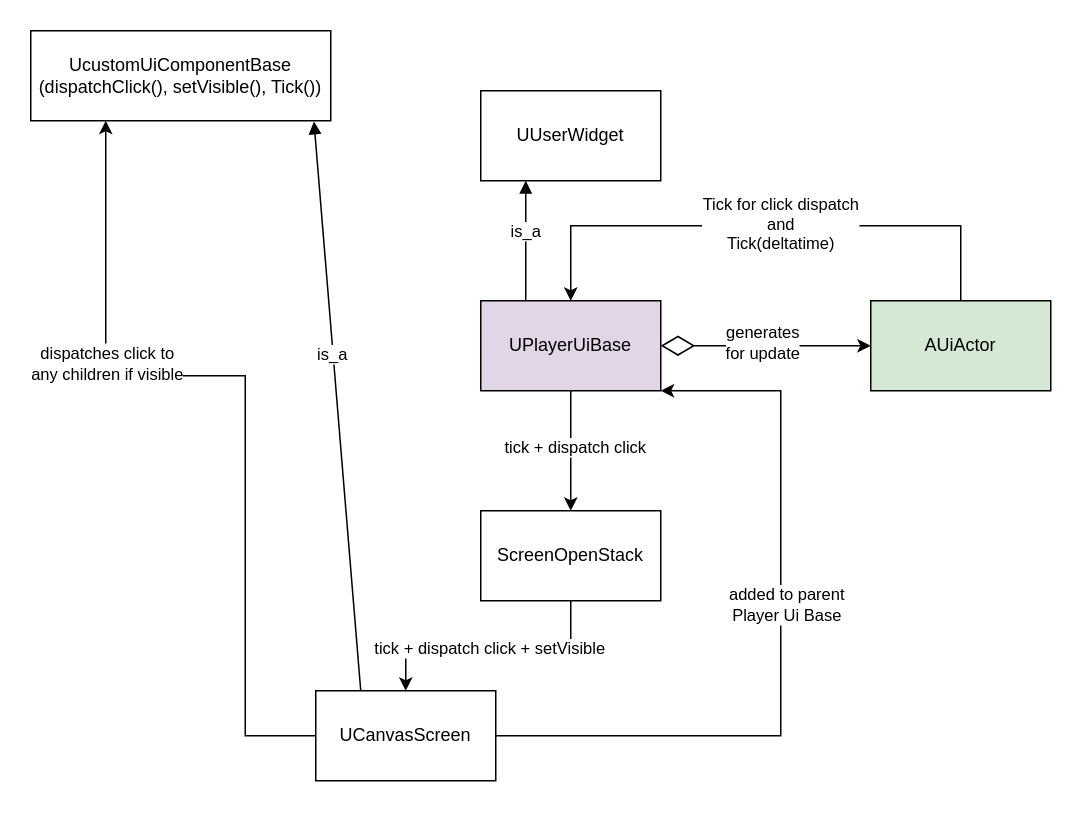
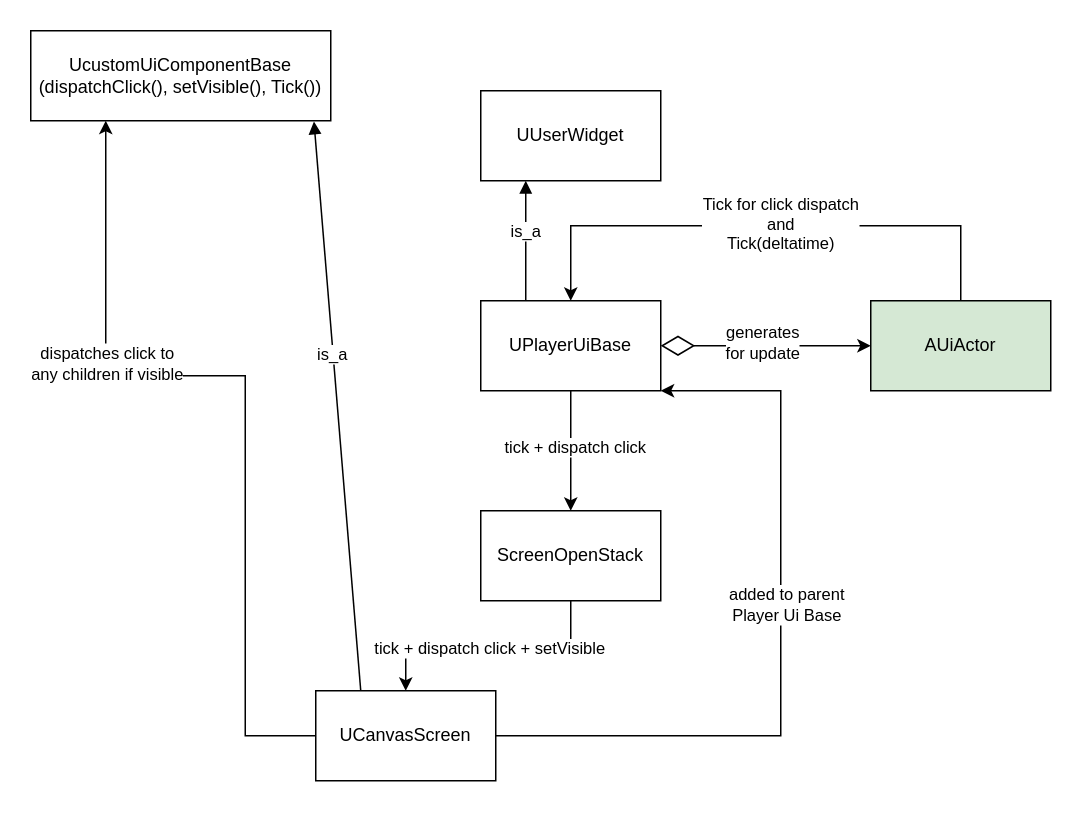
node "UPlayerUiBase": fillcolor #e1d5e7 -> #ffffff
